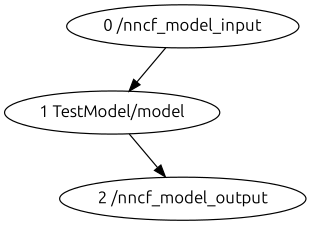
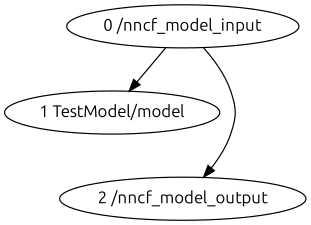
edge "1 TestModel/model" -> "2 /nncf_model_output": now "0 /nncf_model_input" -> "2 /nncf_model_output"
